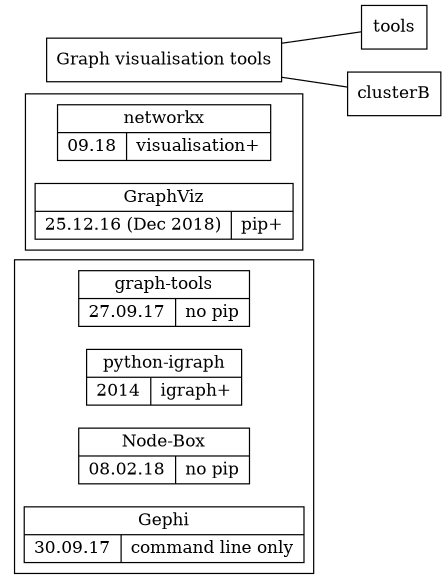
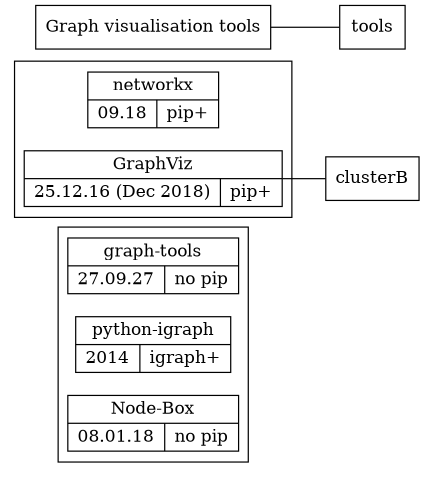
edge "Graph visualisation tools" -- "clusterB": now "GraphViz" -- "clusterB"
node "networkx": text "visualisation+" -> "pip+"
node "graph-tools": text "27.09.17" -> "27.09.27"
node "Node-Box": text "08.02.18" -> "08.01.18"
node "Gephi": removed
